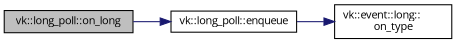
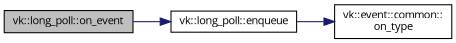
node "vk::long_poll::on_long": label "vk::long_poll::on_long" -> "vk::long_poll::on_event"
node "vk::event::long:: on_type": label "vk::event::long:: on_type" -> "vk::event::common:: on_type"
